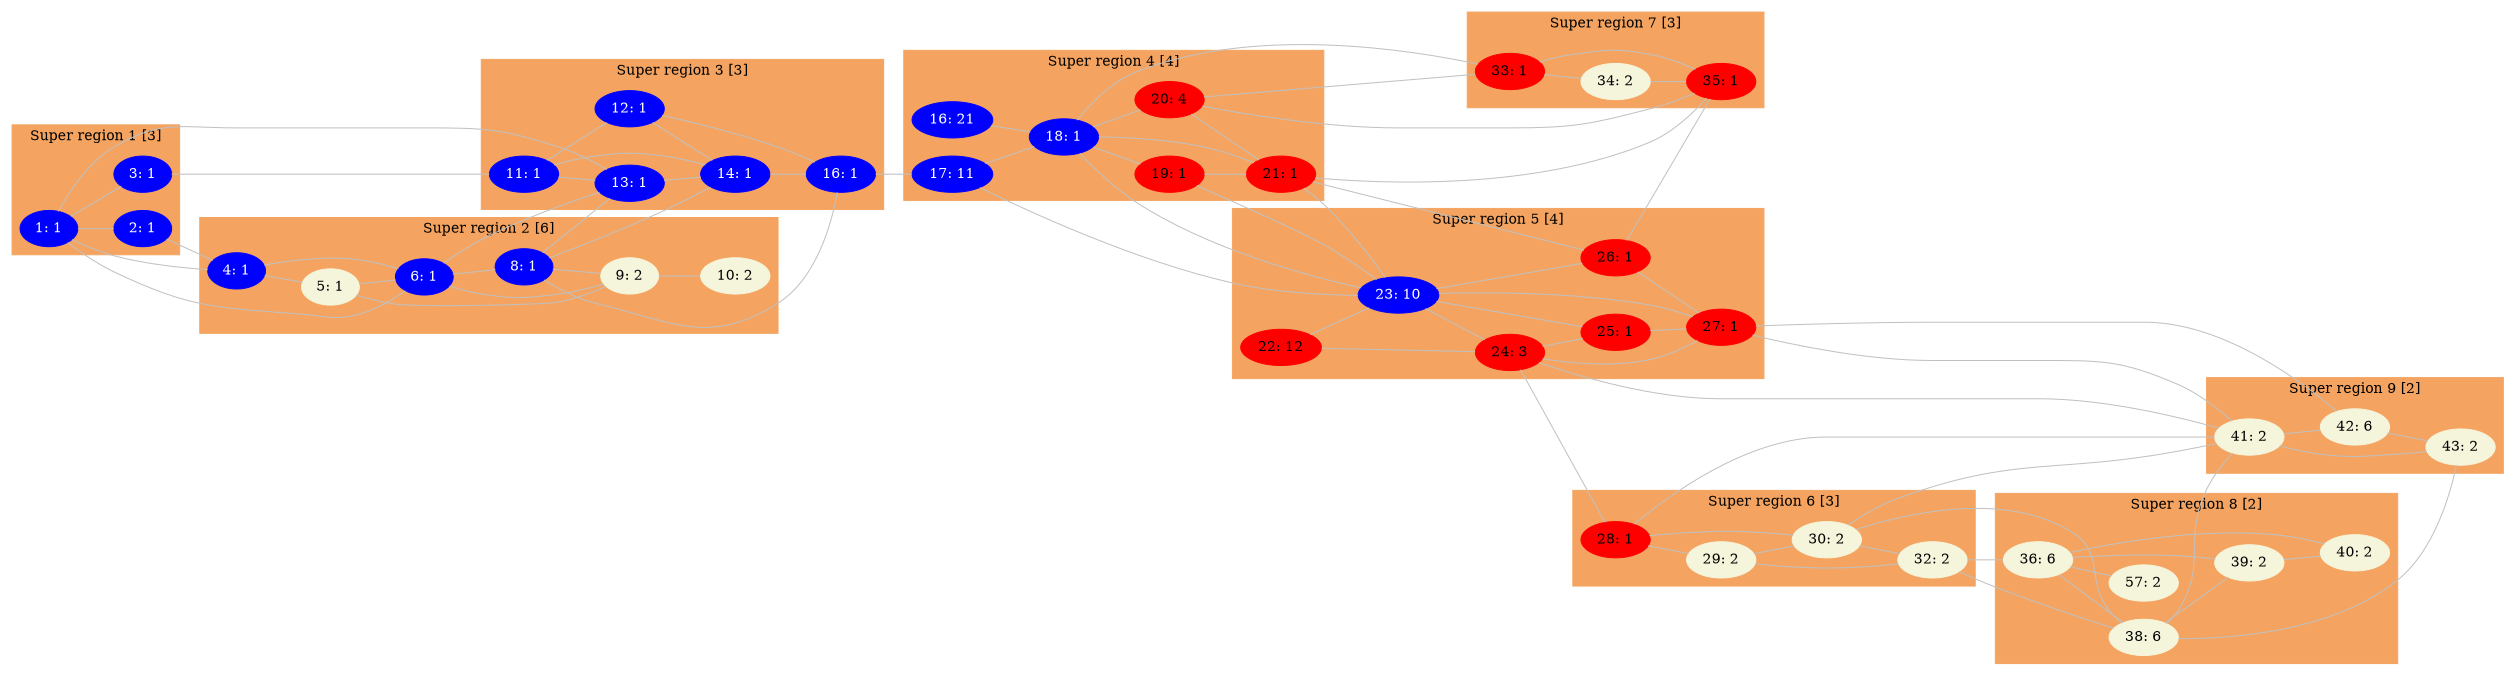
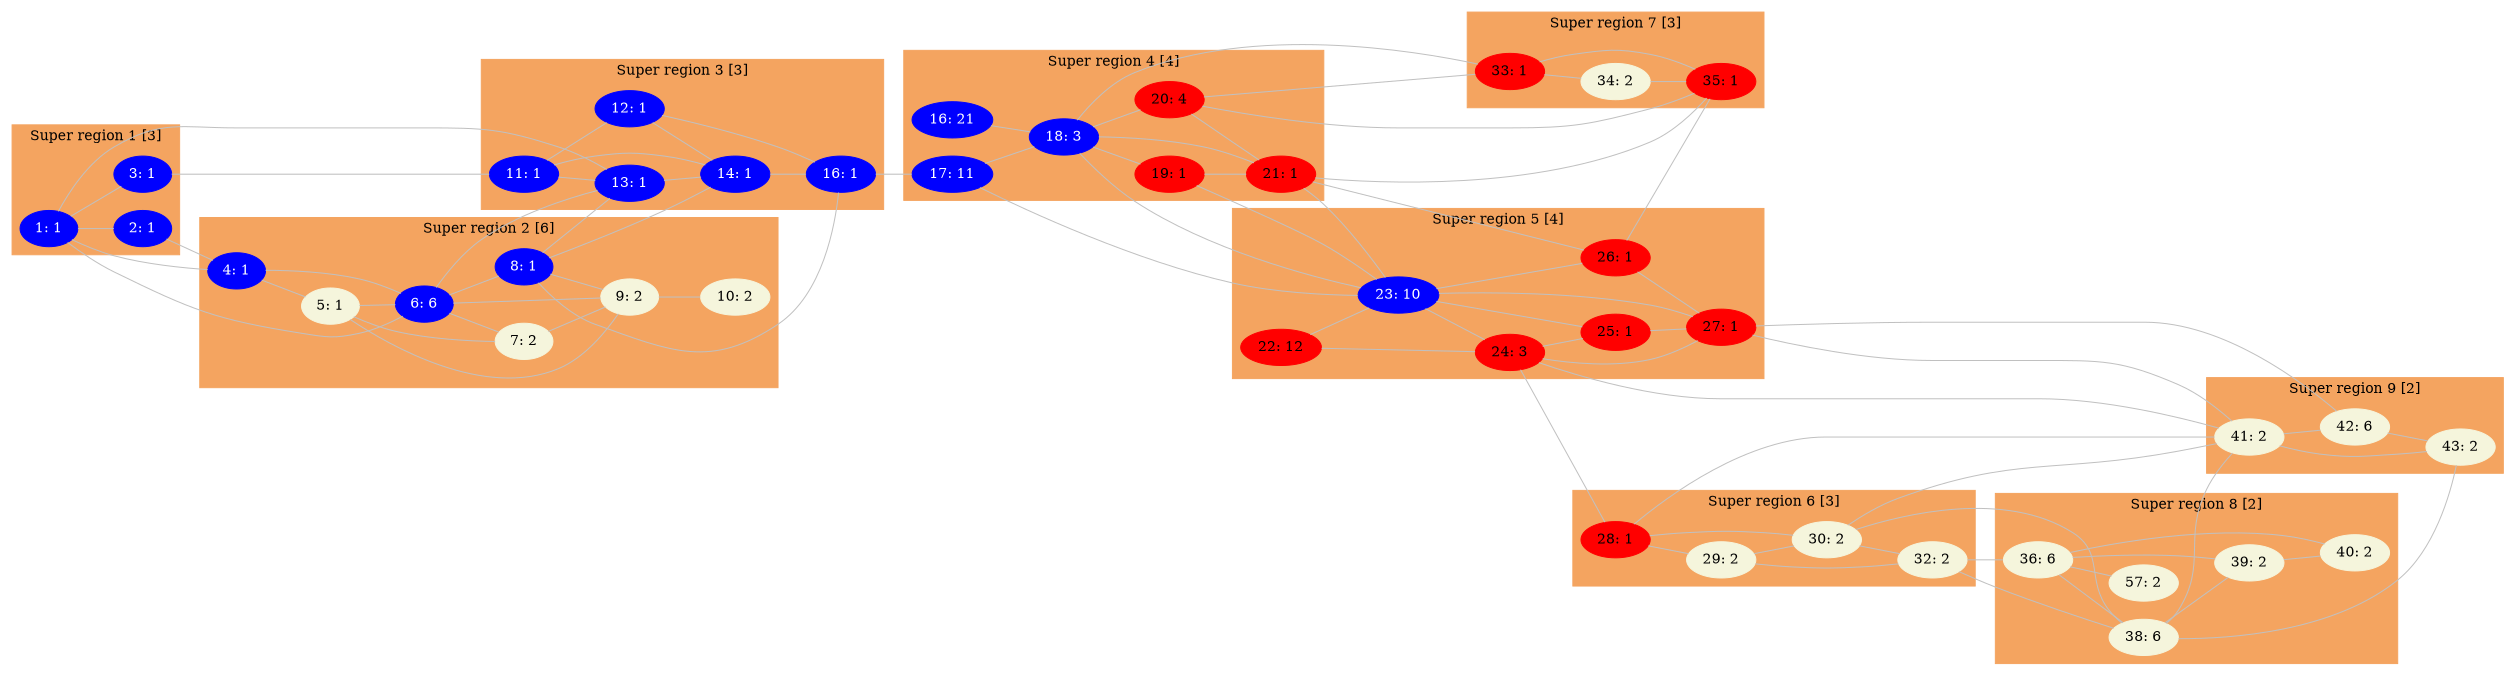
node "18: 1": label "18: 1" -> "18: 3"
node "6: 1": label "6: 1" -> "6: 6"
node "7: 2": added
